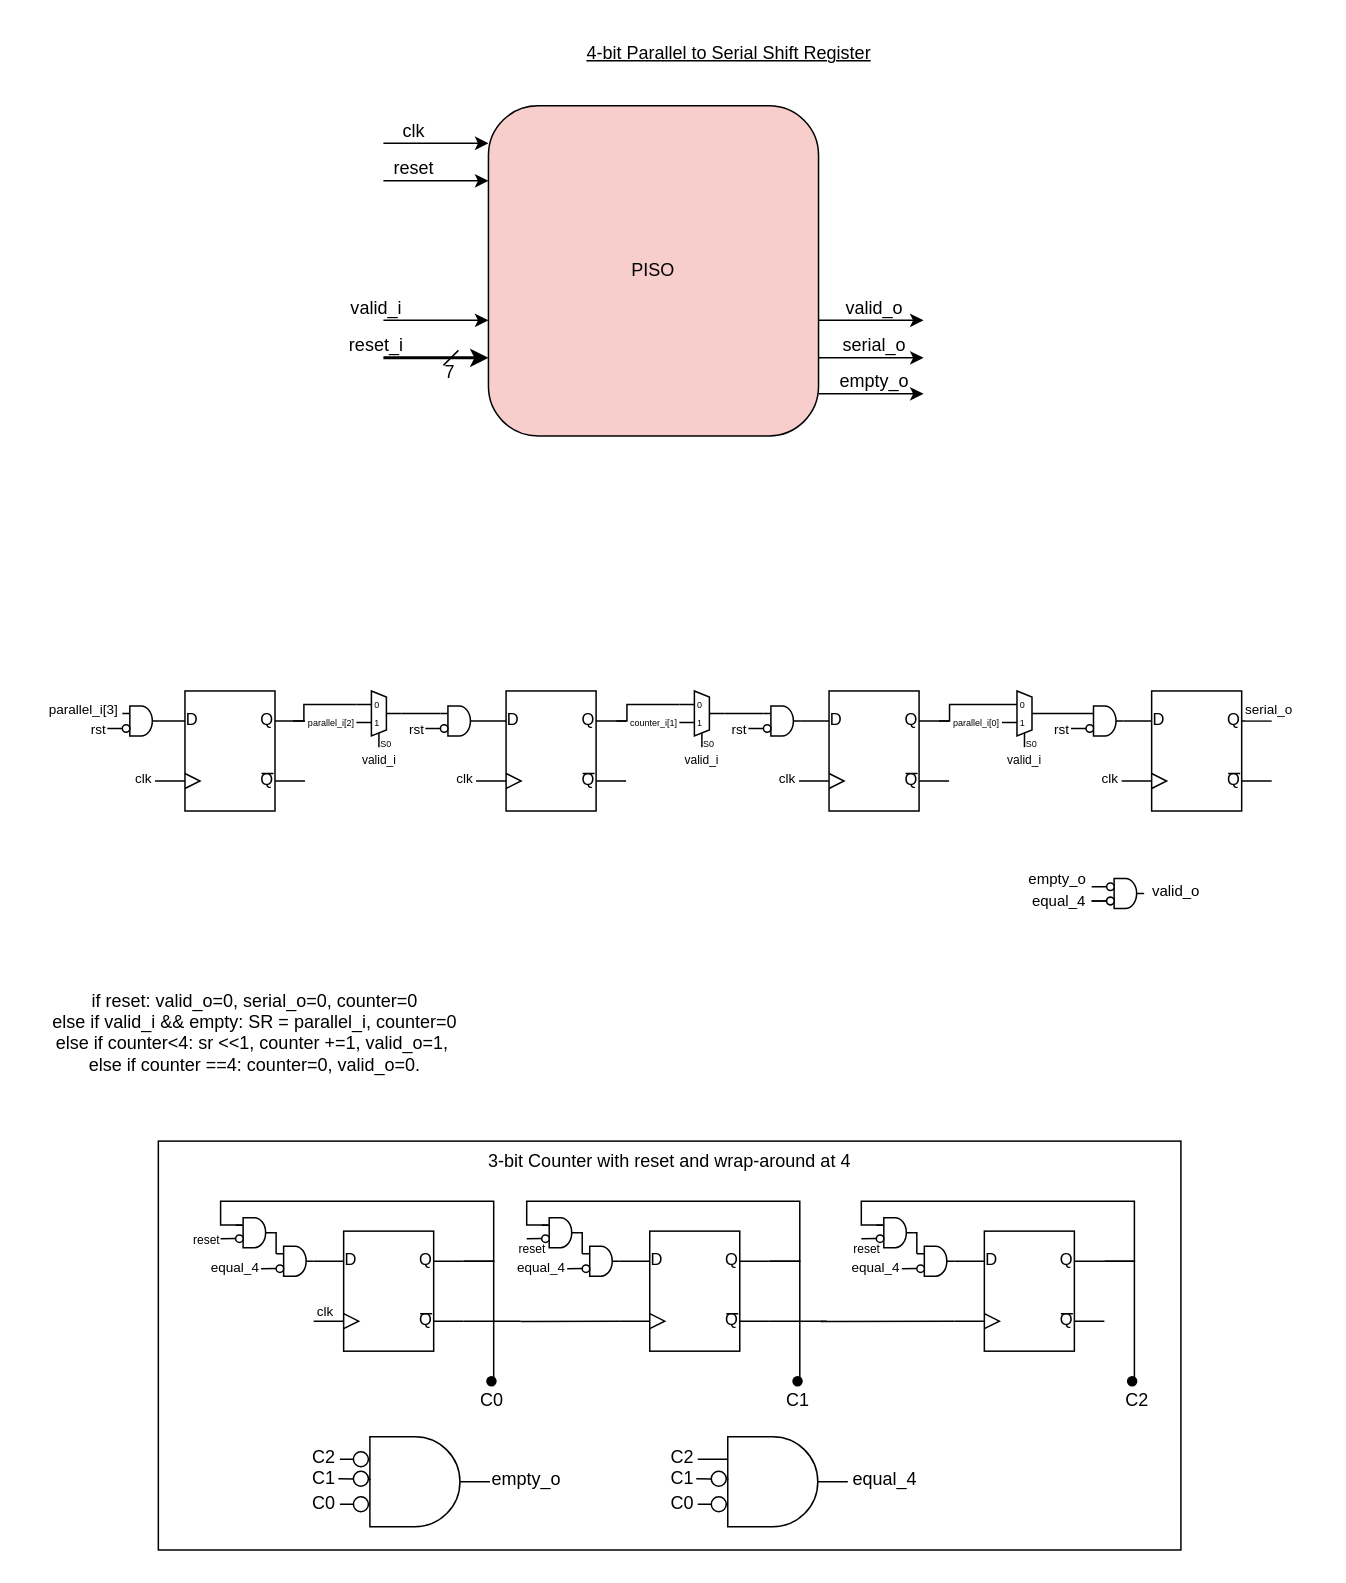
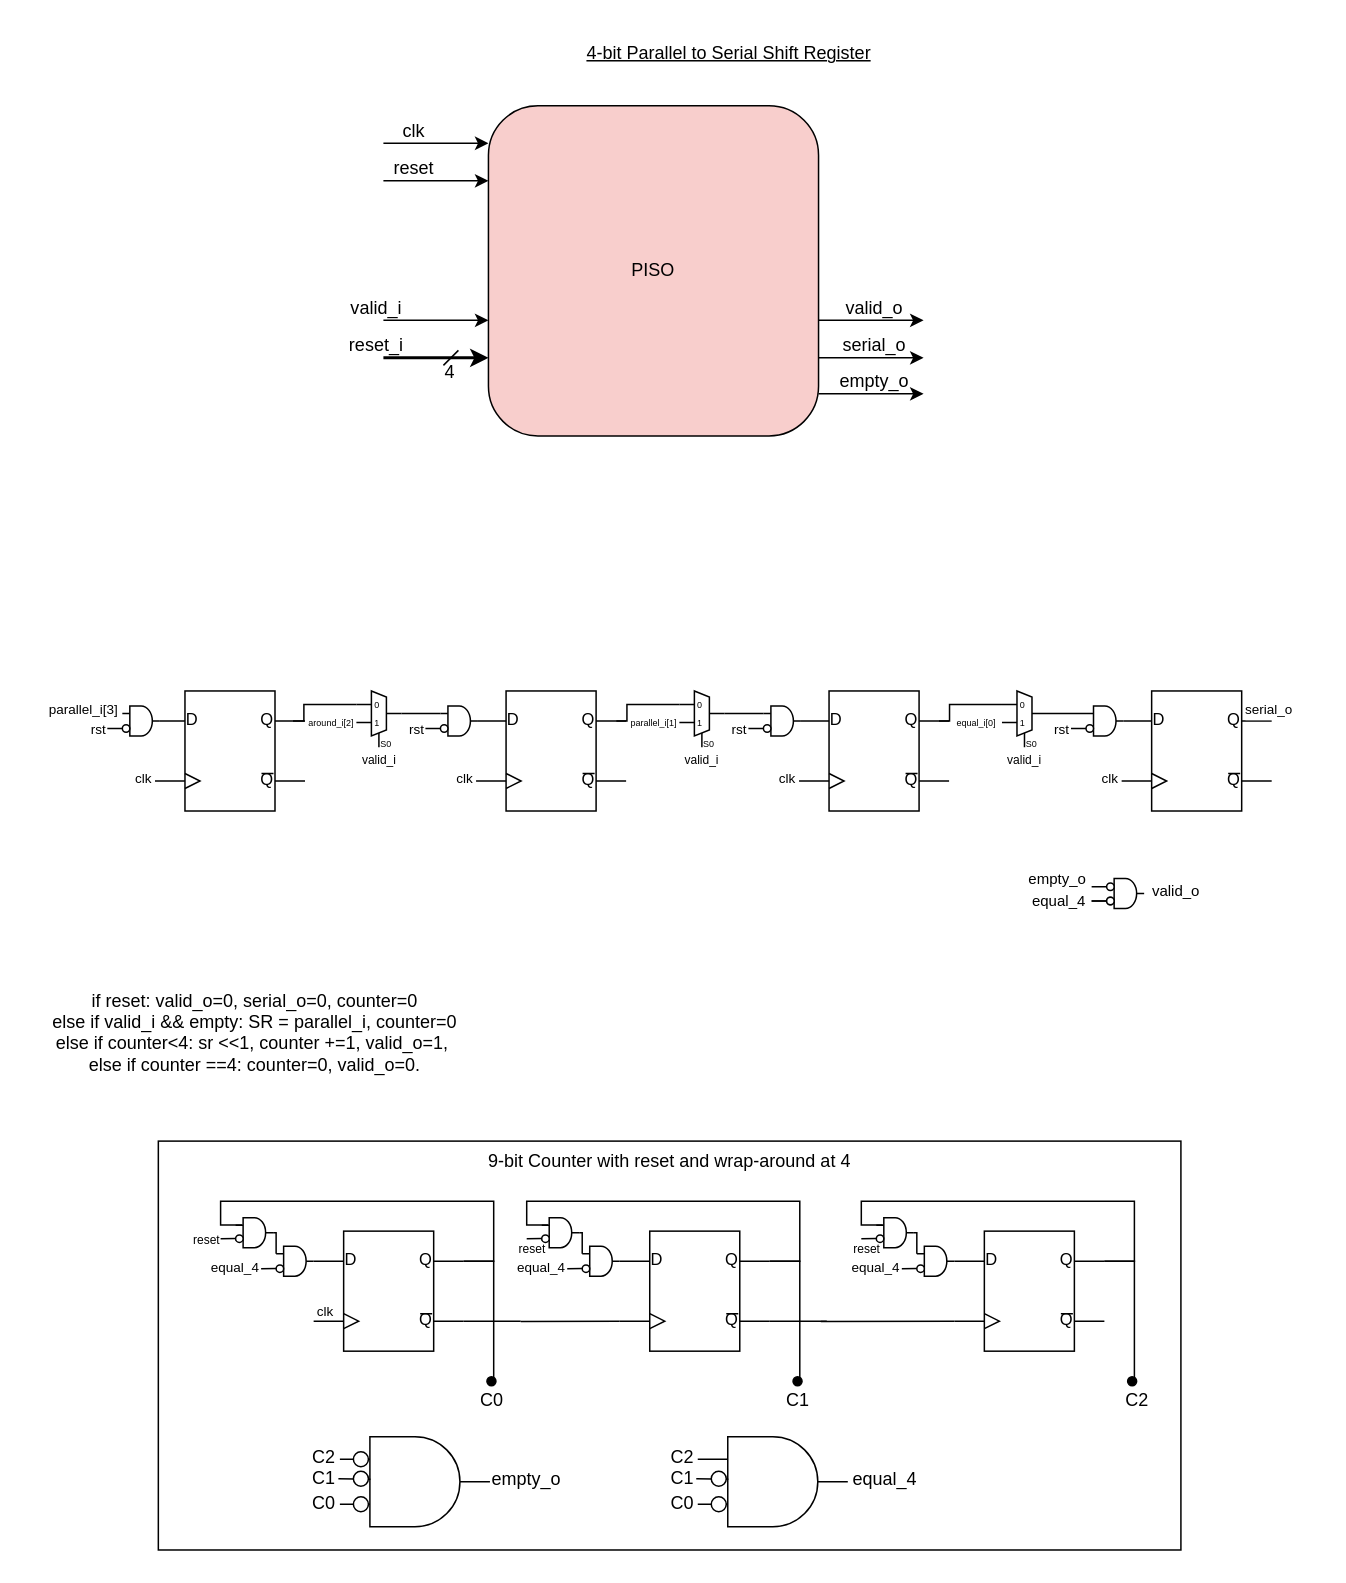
node "7": label "7" -> "4"
node "parallel_i[2]": label "parallel_i[2]" -> "around_i[2]"
node "counter_i[1]": label "counter_i[1]" -> "parallel_i[1]"
node "parallel_i[0]": label "parallel_i[0]" -> "equal_i[0]"
node "3-bit Counter with reset and wrap-around at 4": label "3-bit Counter with reset and wrap-around at 4" -> "9-bit Counter with reset and wrap-around at 4"
